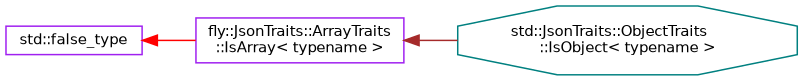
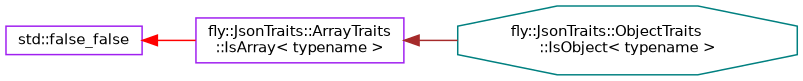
node "std::false_type": label "std::false_type" -> "std::false_false"
node "std::JsonTraits::ObjectTraits ::IsObject< typename >": label "std::JsonTraits::ObjectTraits ::IsObject< typename >" -> "fly::JsonTraits::ObjectTraits ::IsObject< typename >"
